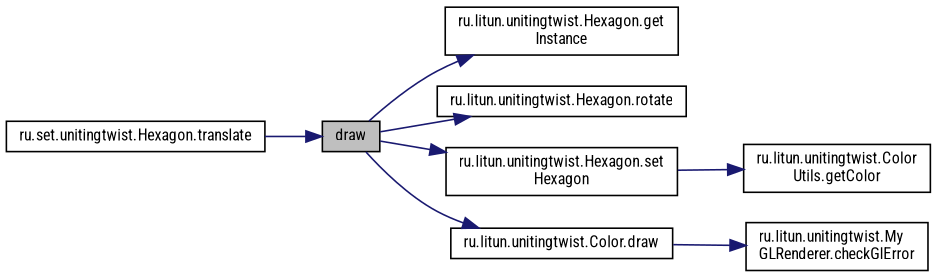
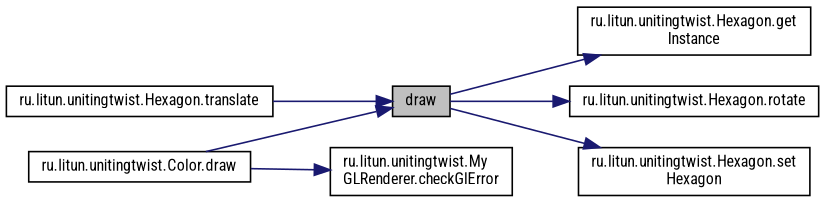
node "ru.set.unitingtwist.Hexagon.translate": label "ru.set.unitingtwist.Hexagon.translate" -> "ru.litun.unitingtwist.Hexagon.translate"
node "ru.litun.unitingtwist.Color Utils.getColor": removed
edge "draw" -> "ru.litun.unitingtwist.Color.draw": reversed
